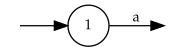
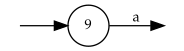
node "1": label "1" -> "9"
